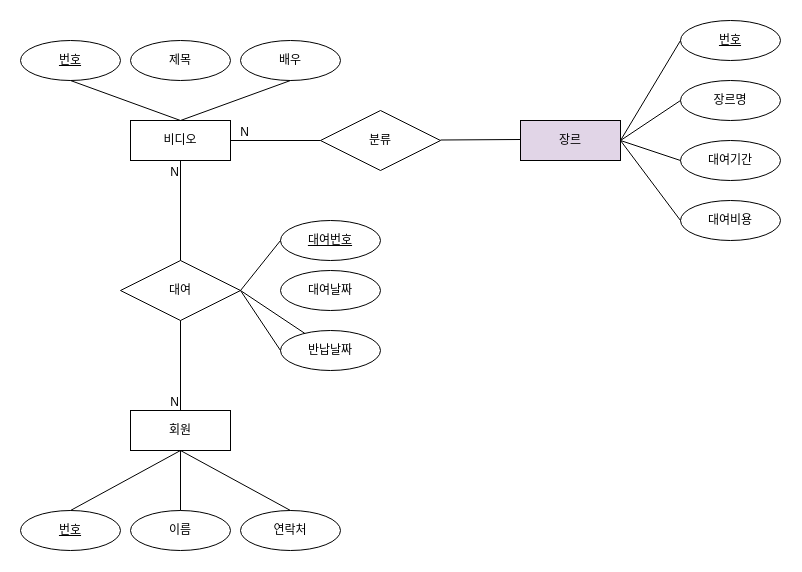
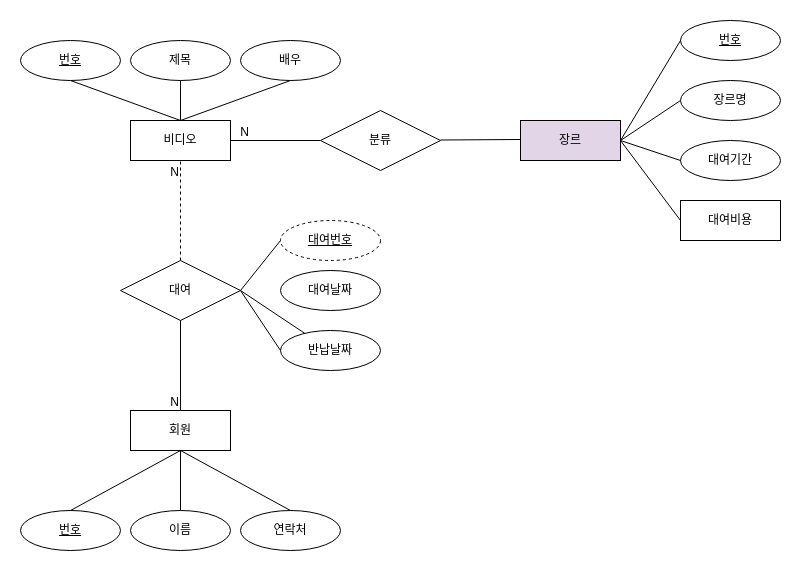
edge "제목" -- "비디오": added
edge "비디오" -- "대여": style solid -> dashed
node "대여비용": shape ellipse -> rectangle
node "대여번호": style solid -> dashed
